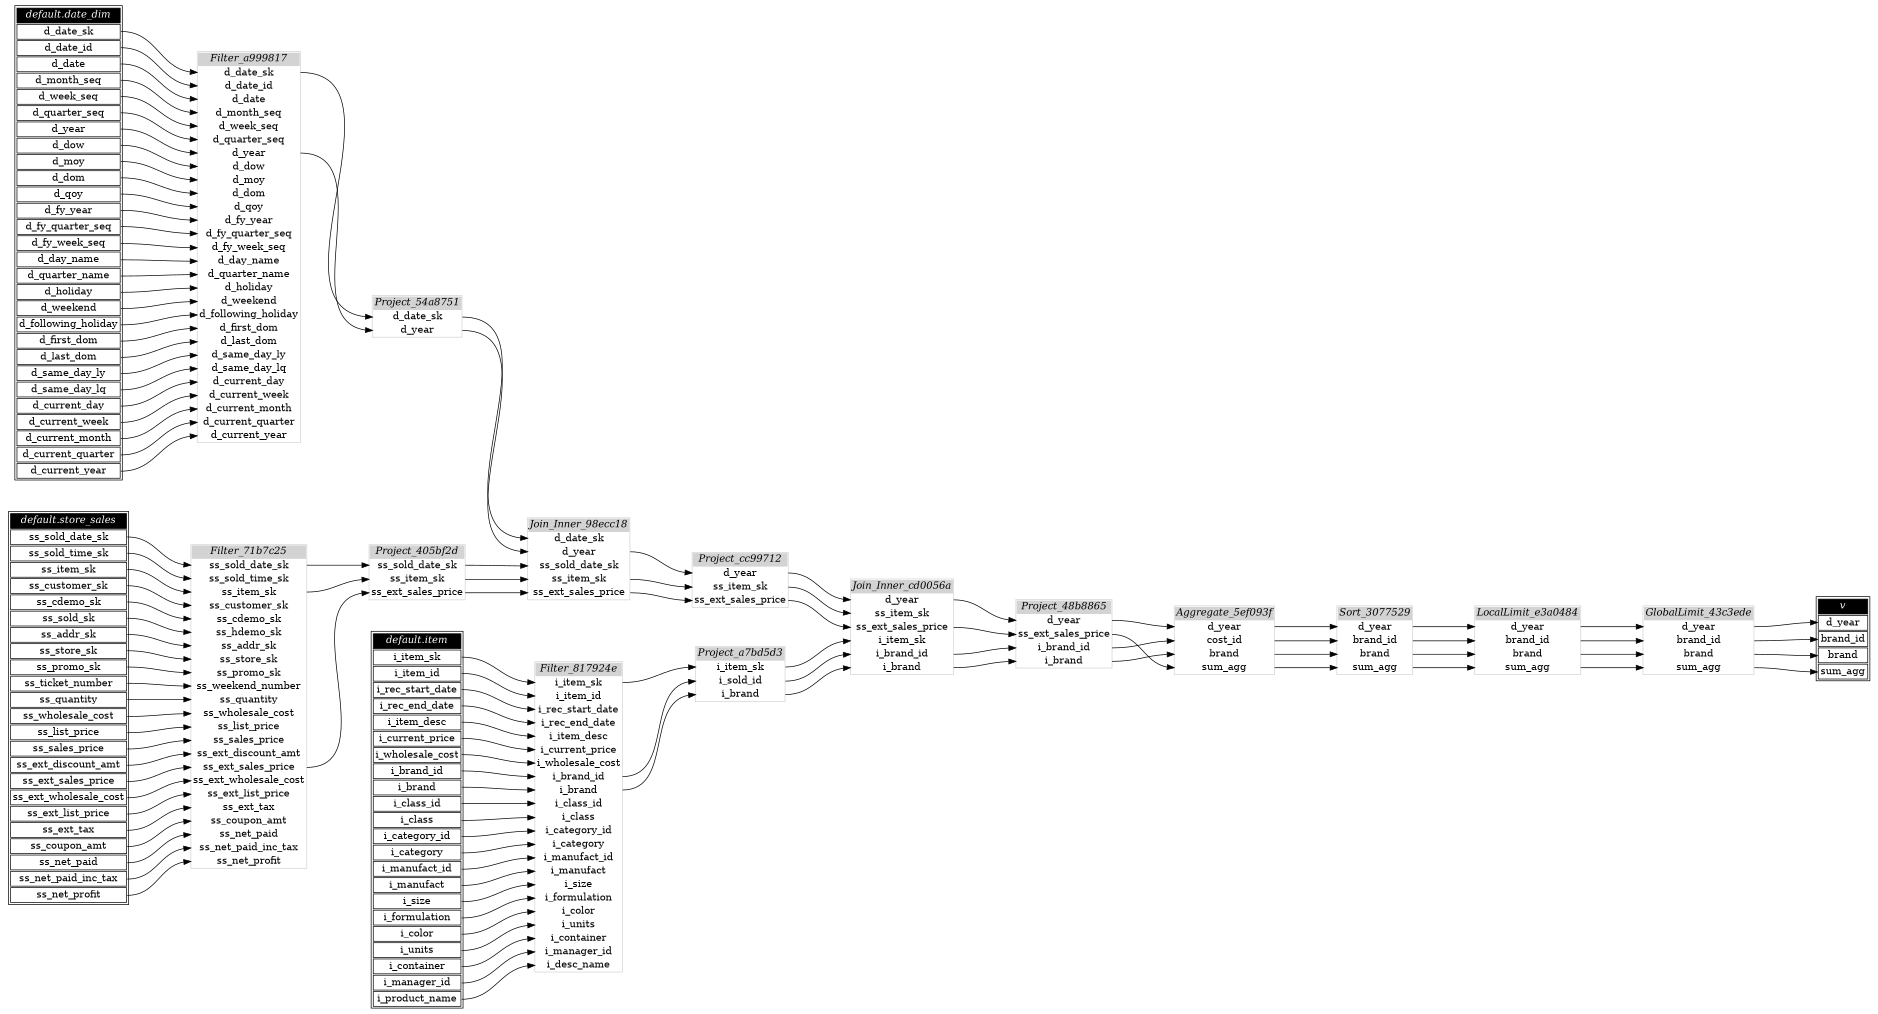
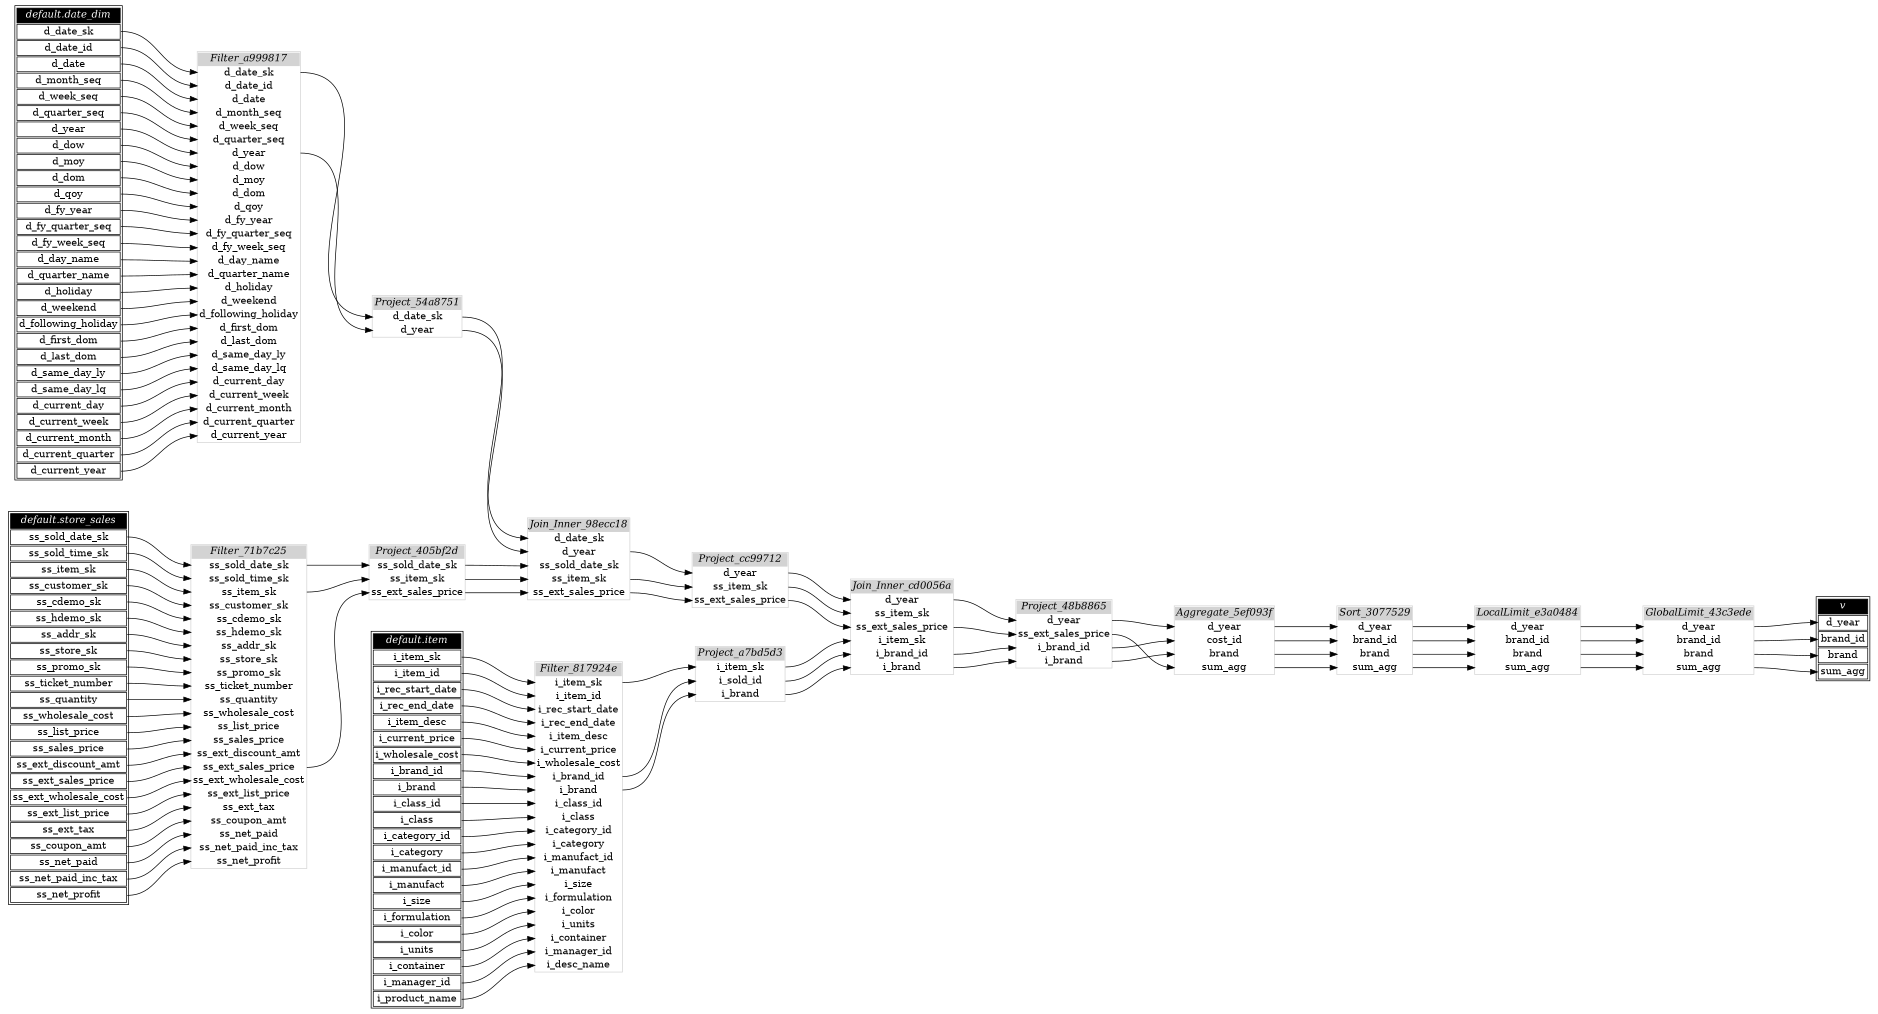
node "default.store_sales": text "ss_sold_sk" -> "ss_hdemo_sk"
node "Filter_71b7c25": text "ss_weekend_number" -> "ss_ticket_number"
